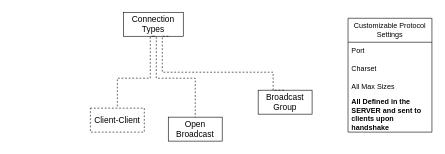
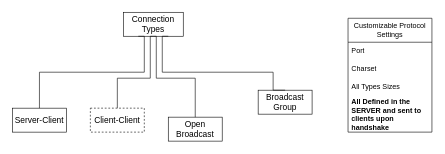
edge "Connection Types" -- "Server-Client": added
edge "Connection Types" -- "Broadcast Group": style dashed -> solid
edge "Connection Types" -- "Client-Client": style dashed -> solid
edge "Connection Types" -- "Open Broadcast": style dashed -> solid
node "All Max Sizes": label "All Max Sizes" -> "All Types Sizes"
node "Server-Client": added
